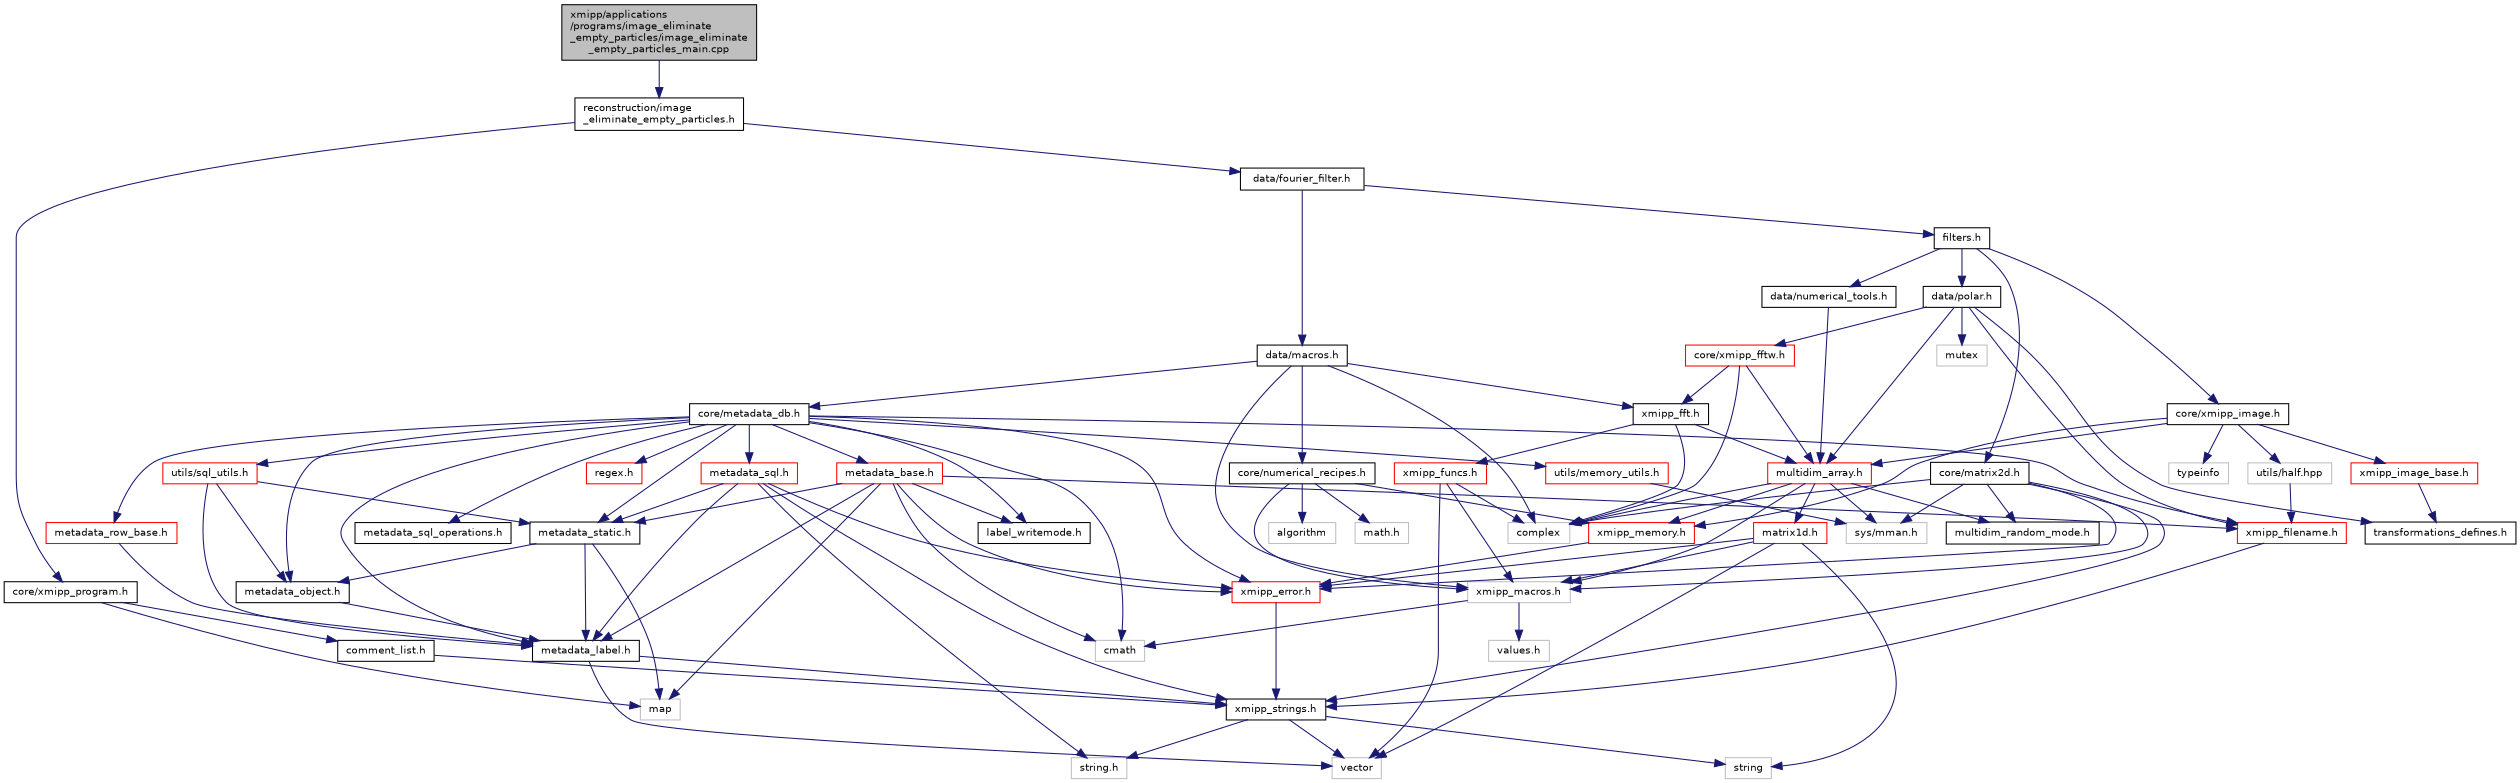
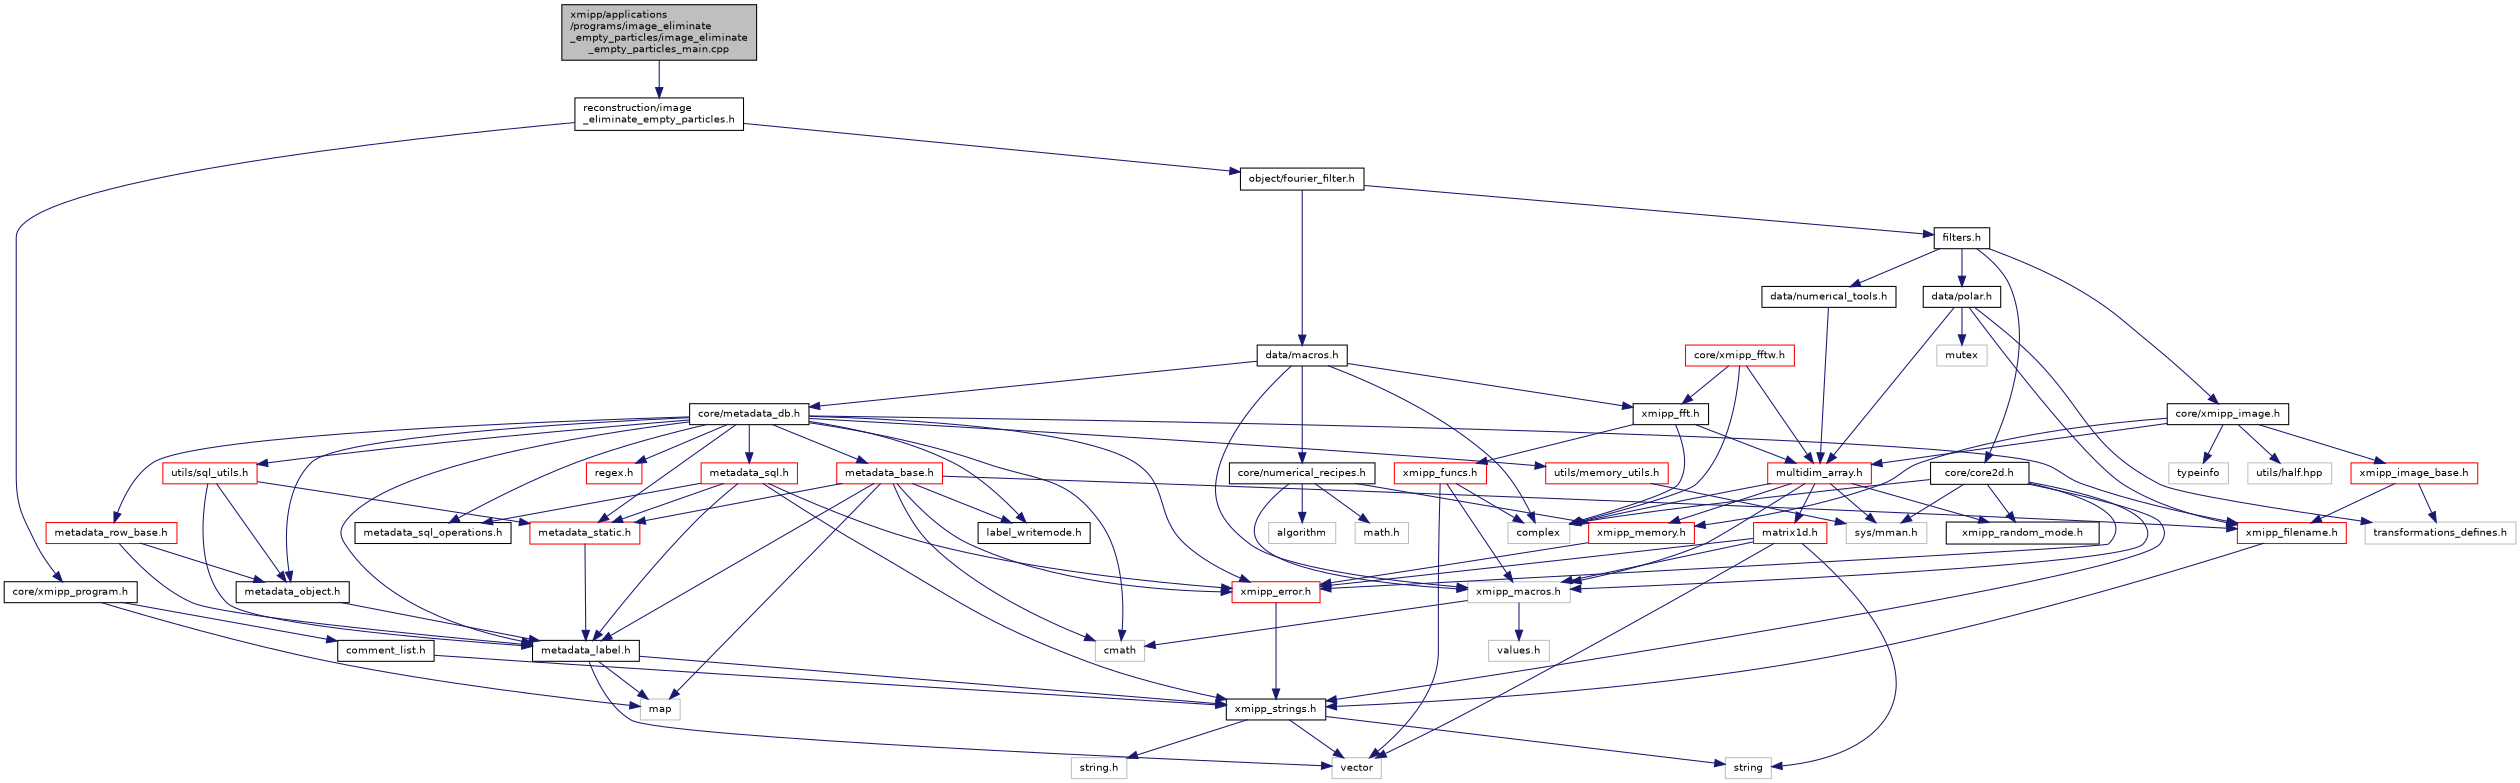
node "data/fourier_filter.h": label "data/fourier_filter.h" -> "object/fourier_filter.h"
edge "data/polar.h" -> "core/xmipp_fftw.h": removed
node "core/matrix2d.h": label "core/matrix2d.h" -> "core/core2d.h"
edge "utils/half.hpp" -> "xmipp_filename.h": now "xmipp_image_base.h" -> "xmipp_filename.h"
node "metadata_static.h": color black -> red
node "multidim_random_mode.h": label "multidim_random_mode.h" -> "xmipp_random_mode.h"
node "transformations_defines.h": color black -> grey75
edge "metadata_static.h" -> "metadata_object.h": now "metadata_row_base.h" -> "metadata_object.h"
edge "metadata_static.h" -> "map": now "metadata_label.h" -> "map"
edge "metadata_sql.h" -> "string.h": now "metadata_sql.h" -> "metadata_sql_operations.h"
